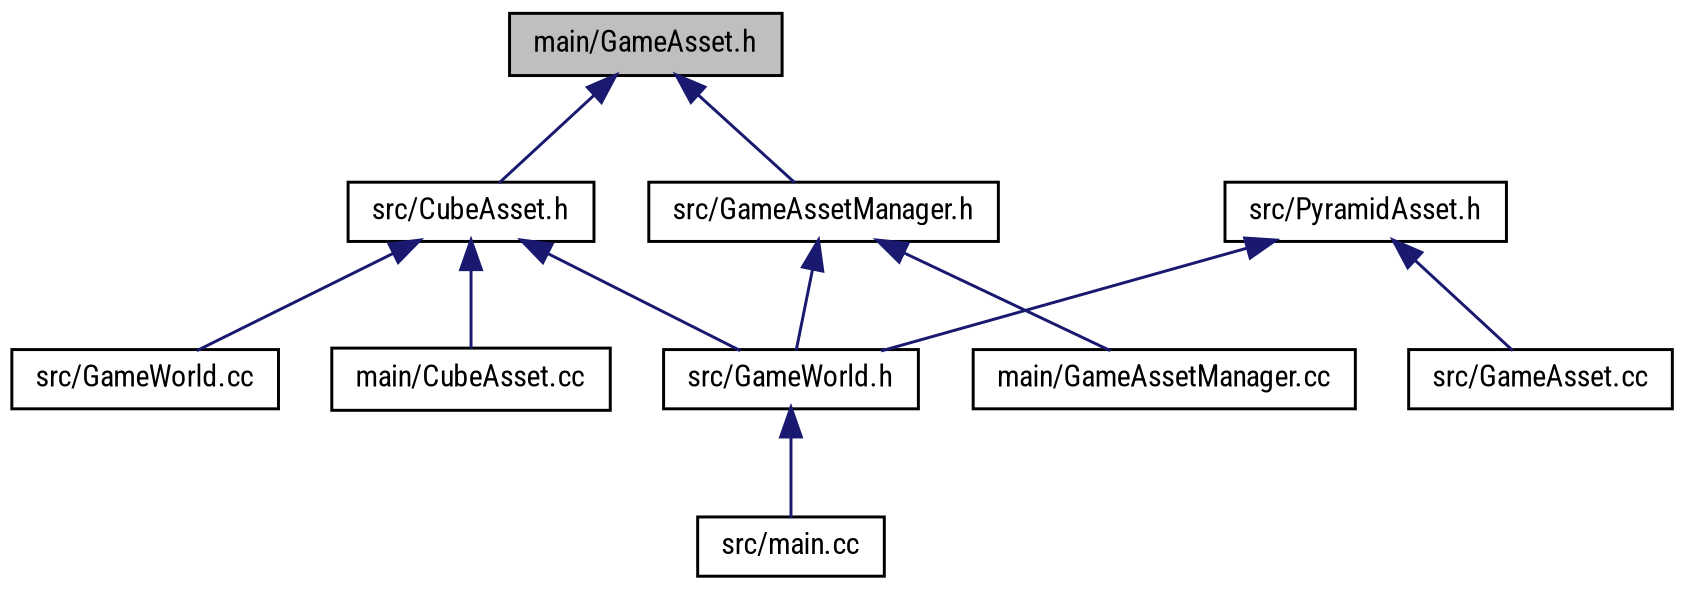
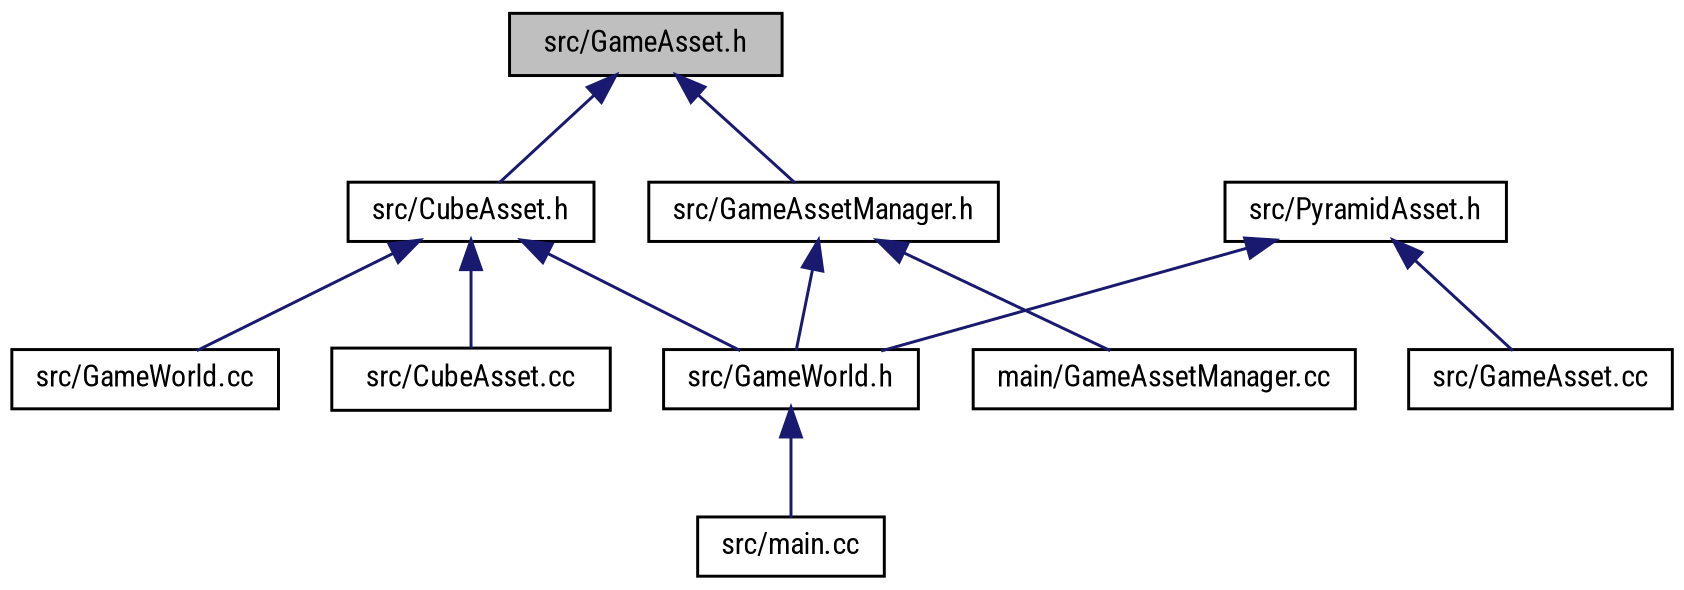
node "main/GameAsset.h": label "main/GameAsset.h" -> "src/GameAsset.h"
node "main/CubeAsset.cc": label "main/CubeAsset.cc" -> "src/CubeAsset.cc"
